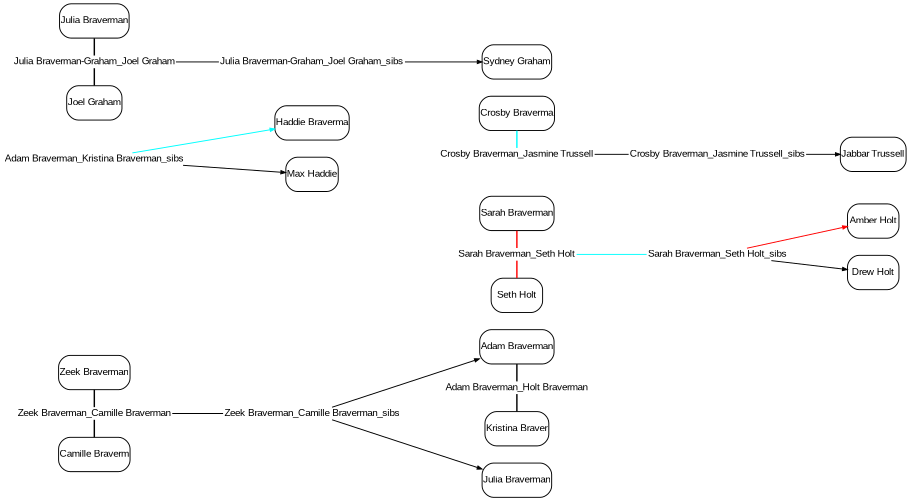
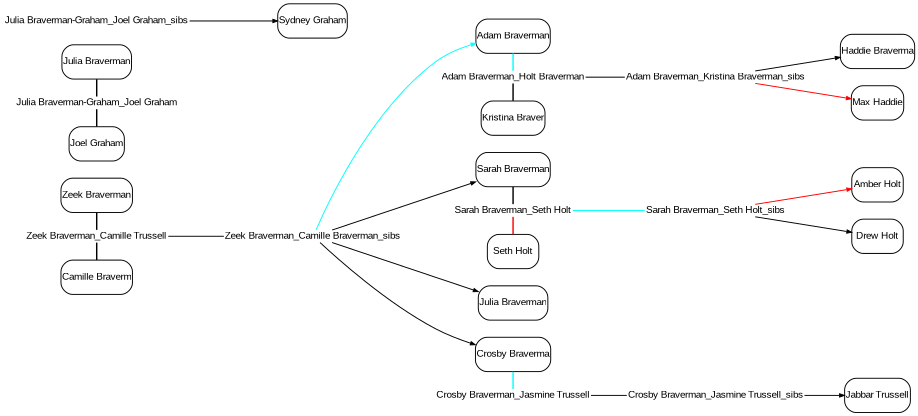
edge "Julia Braverman-Graham_Joel Graham" -- "Julia Braverman-Graham_Joel Graham_sibs": removed
edge "Adam Braverman_Holt Braverman" -- "Adam Braverman_Kristina Braverman_sibs": added
edge "Haddie Braverma" -- "Adam Braverman_Kristina Braverman_sibs": color cyan -> black
edge "Adam Braverman_Kristina Braverman_sibs" -- "Max Haddie": color black -> red
edge "Sarah Braverman" -- "Zeek Braverman_Camille Braverman_sibs": added
edge "Sarah Braverman" -- "Sarah Braverman_Seth Holt": color red -> black
edge "Zeek Braverman_Camille Braverman_sibs" -- "Crosby Braverma": added
edge "Adam Braverman" -- "Adam Braverman_Holt Braverman": color black -> cyan
edge "Adam Braverman" -- "Zeek Braverman_Camille Braverman_sibs": color black -> cyan
node "Zeek Braverman_Camille Braverman": label "Zeek Braverman_Camille Braverman" -> "Zeek Braverman_Camille Trussell"
